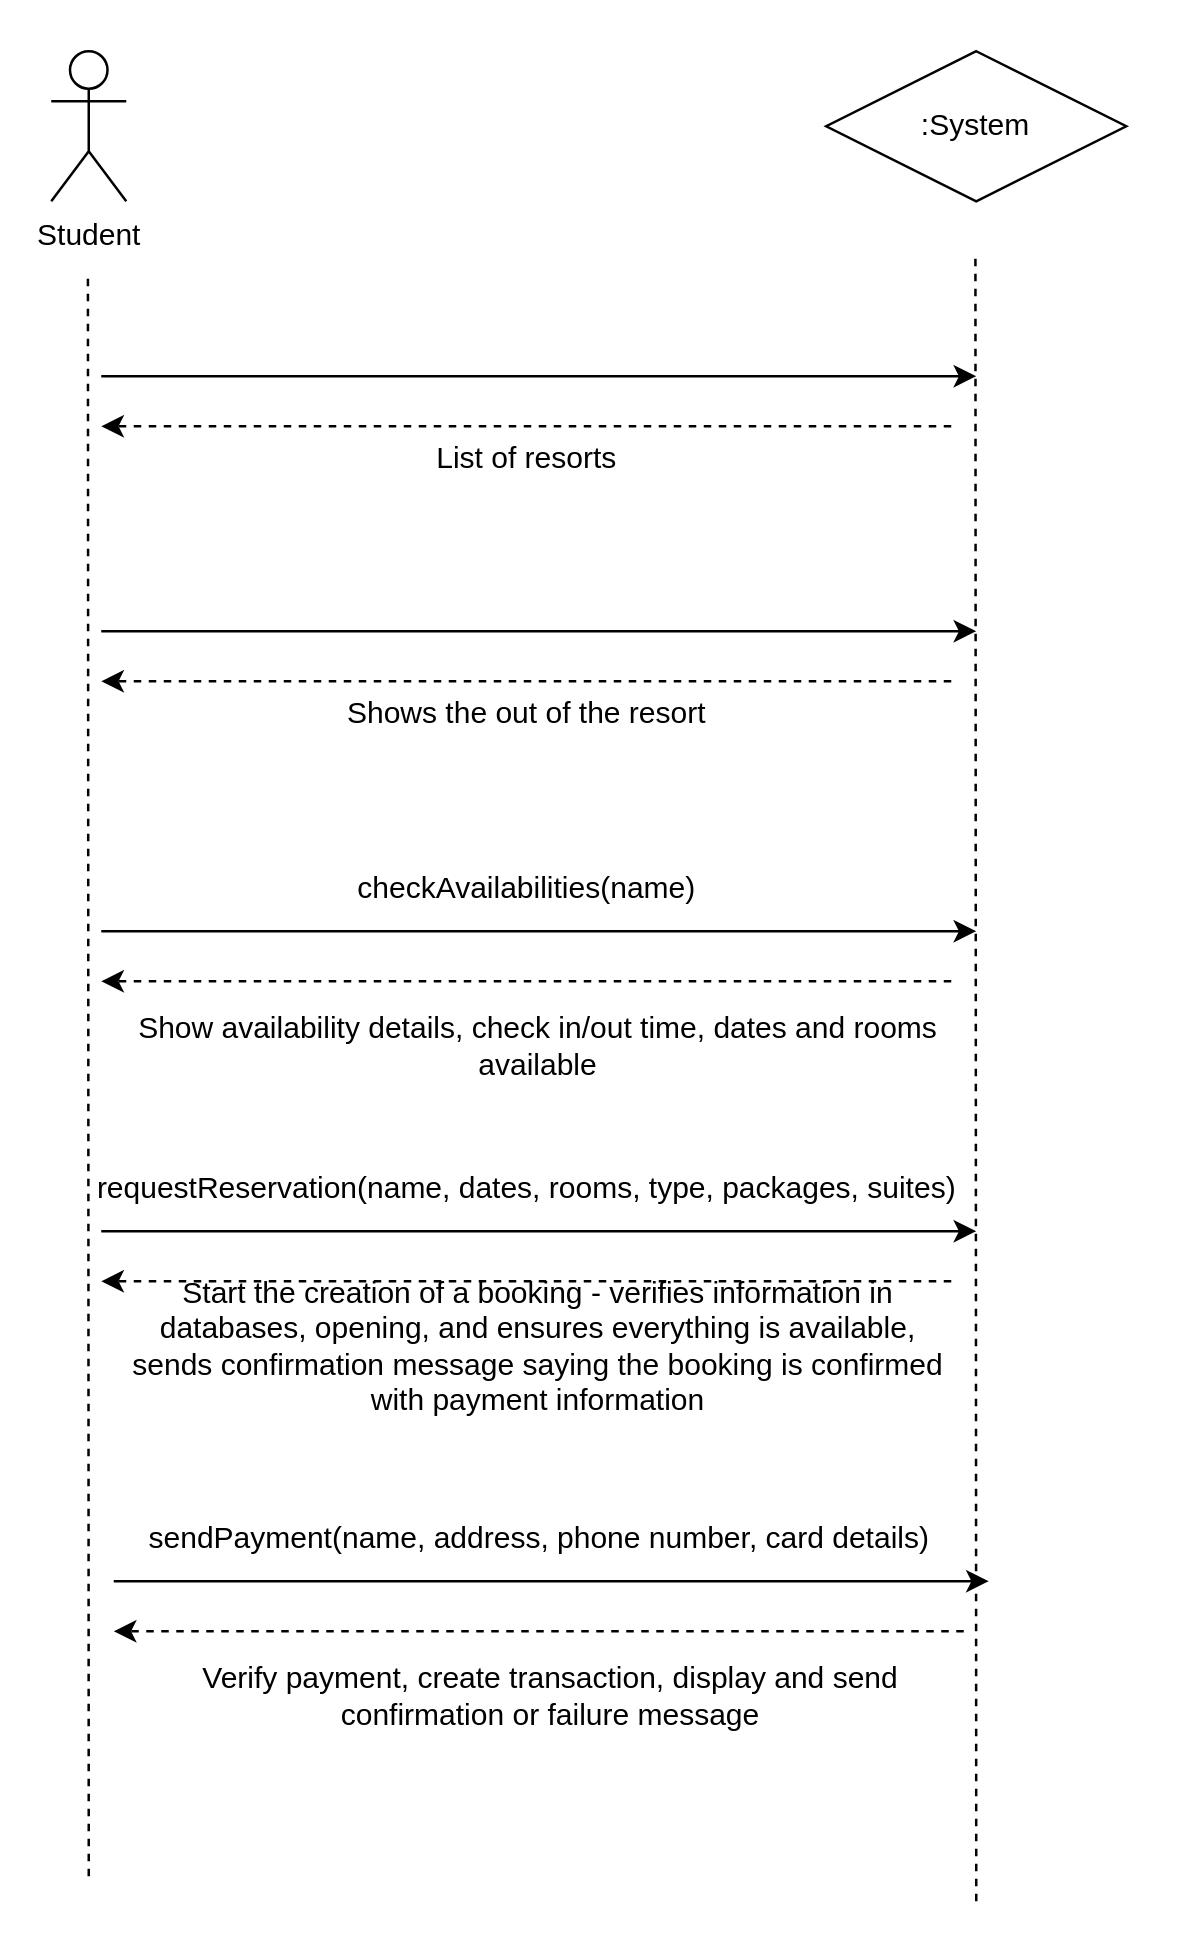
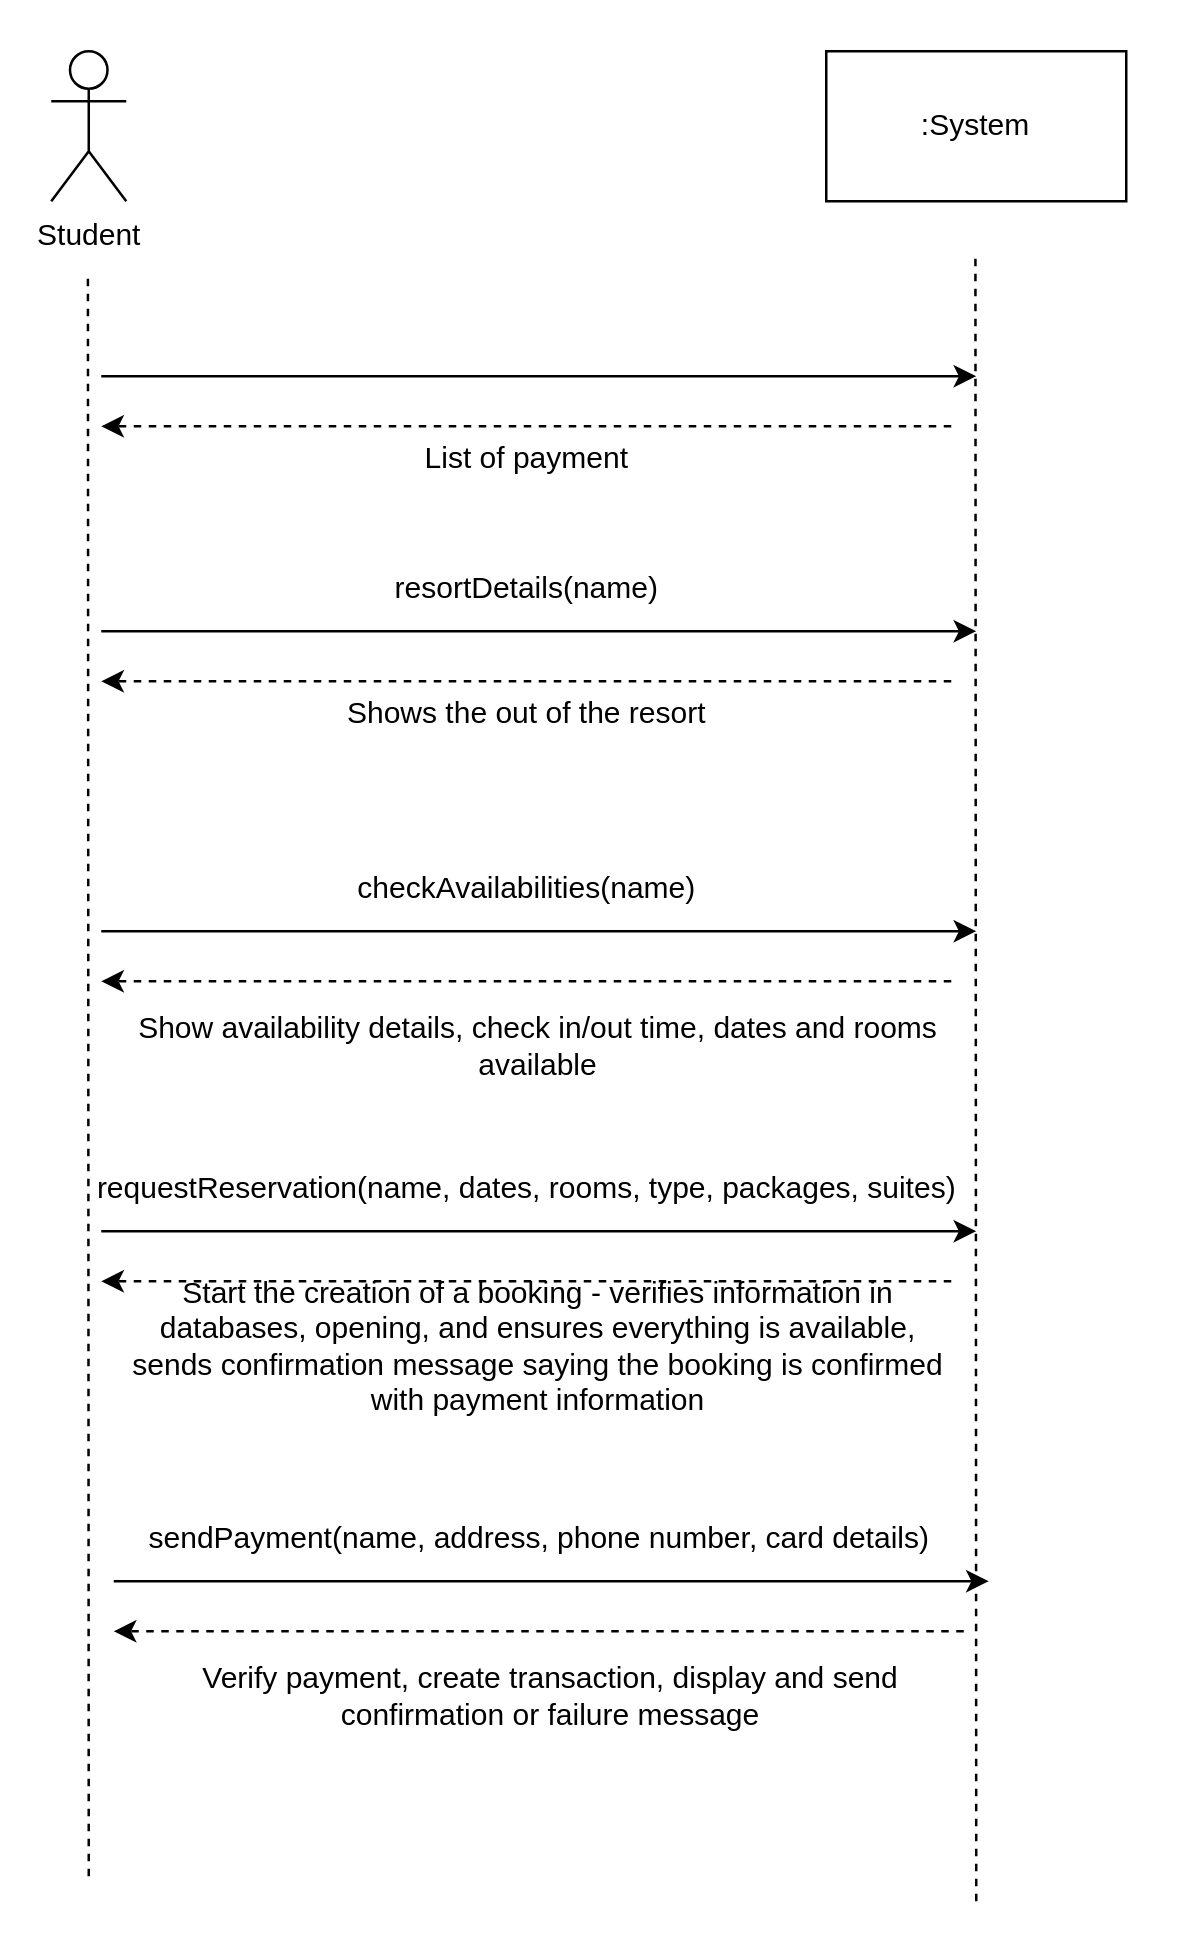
node ":System": shape diamond -> rectangle
node "List of resorts": label "List of resorts" -> "List of payment"
node "resortDetails(name)": added
